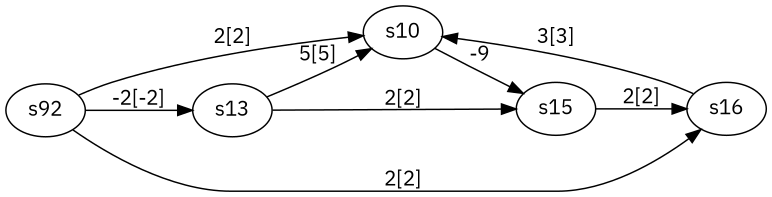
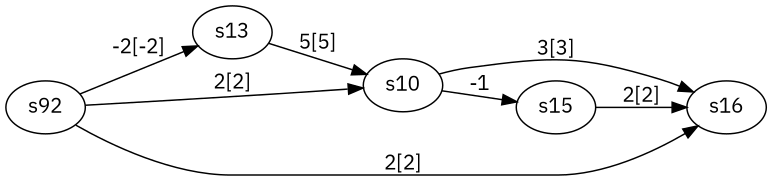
edge "s10" -> "s15": label "-9" -> "-1"
edge "s16" -> "s10": reversed
edge "s13" -> "s15": removed, label "2[2]"
